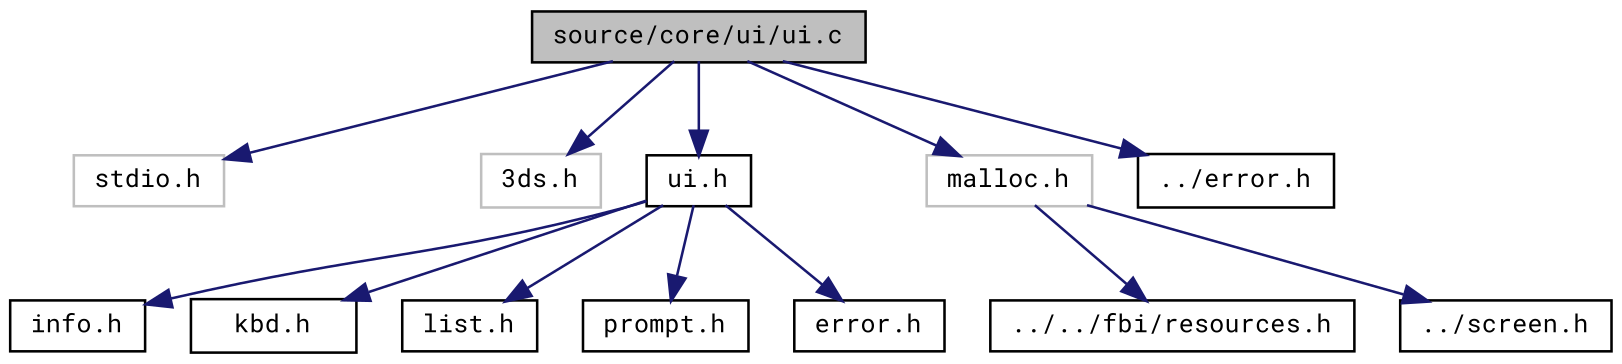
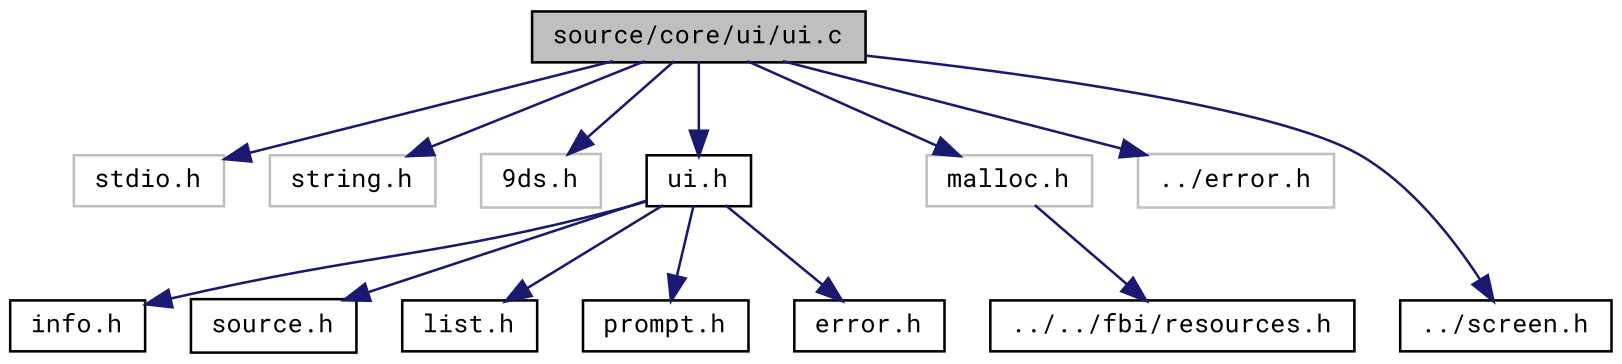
node "string.h": added
node "3ds.h": label "3ds.h" -> "9ds.h"
node "../error.h": color black -> grey75
edge "malloc.h" -> "../screen.h": now "source/core/ui/ui.c" -> "../screen.h"
node "kbd.h": label "kbd.h" -> "source.h"
